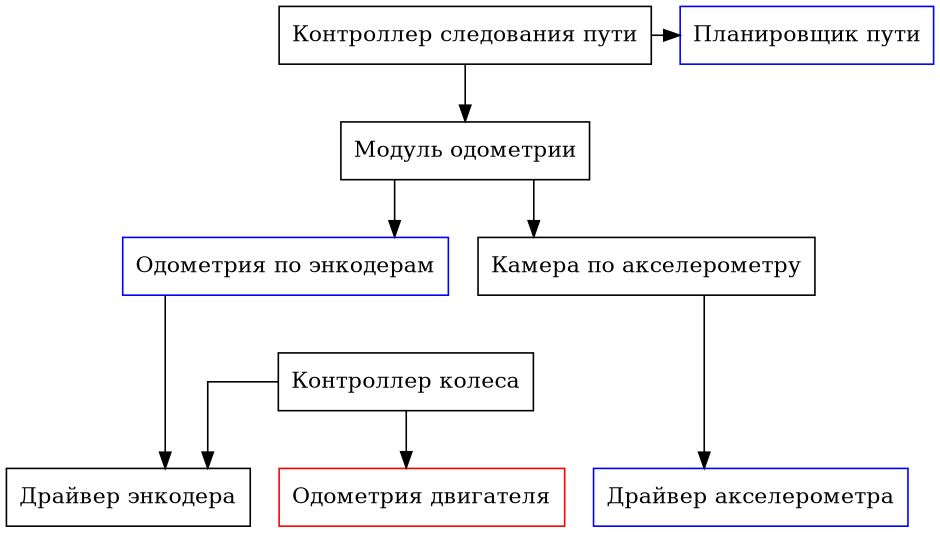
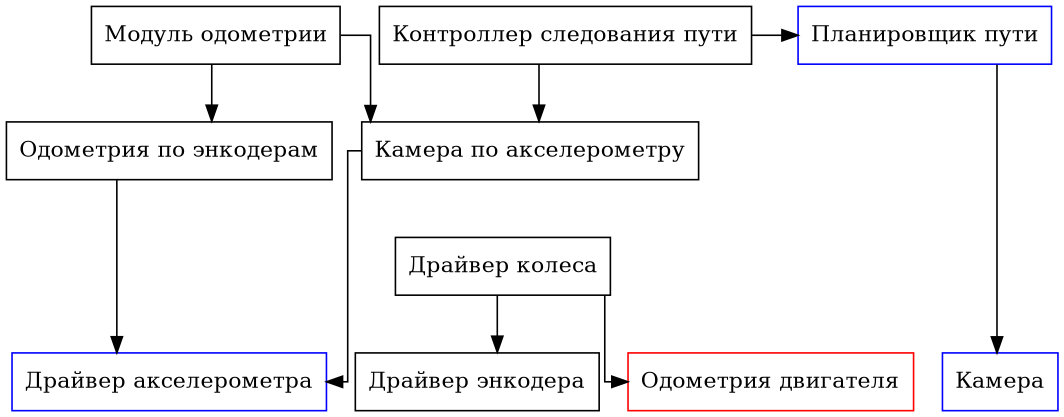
edge "Контроллер следования пути" -> "Модуль одометрии": now "Контроллер следования пути" -> "Камера по акселерометру"
node "Одометрия по энкодерам": color blue -> black
edge "Одометрия по энкодерам" -> "Драйвер энкодера": now "Одометрия по энкодерам" -> "Драйвер акселерометра"
node "Контроллер колеса": label "Контроллер колеса" -> "Драйвер колеса"
node "Камера": added
